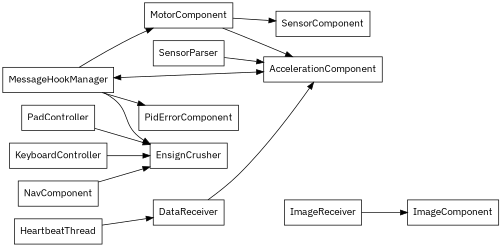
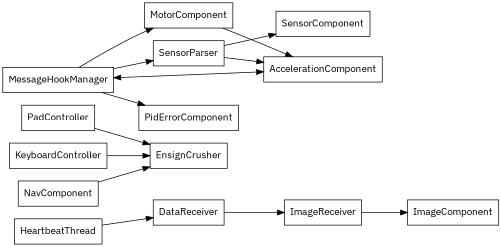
edge "MotorComponent" -> "SensorComponent": now "SensorParser" -> "SensorComponent"
edge "MessageHookManager" -> "EnsignCrusher": now "MessageHookManager" -> "SensorParser"
edge "DataReceiver" -> "AccelerationComponent": now "DataReceiver" -> "ImageReceiver"
